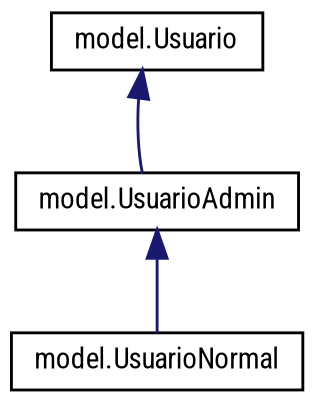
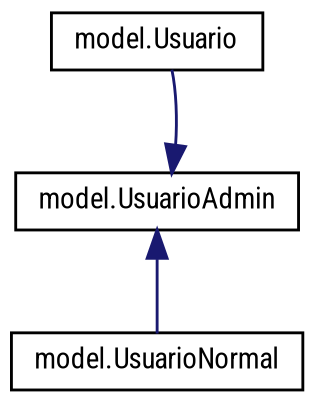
edge "model.UsuarioAdmin" -> "model.Usuario": reversed
